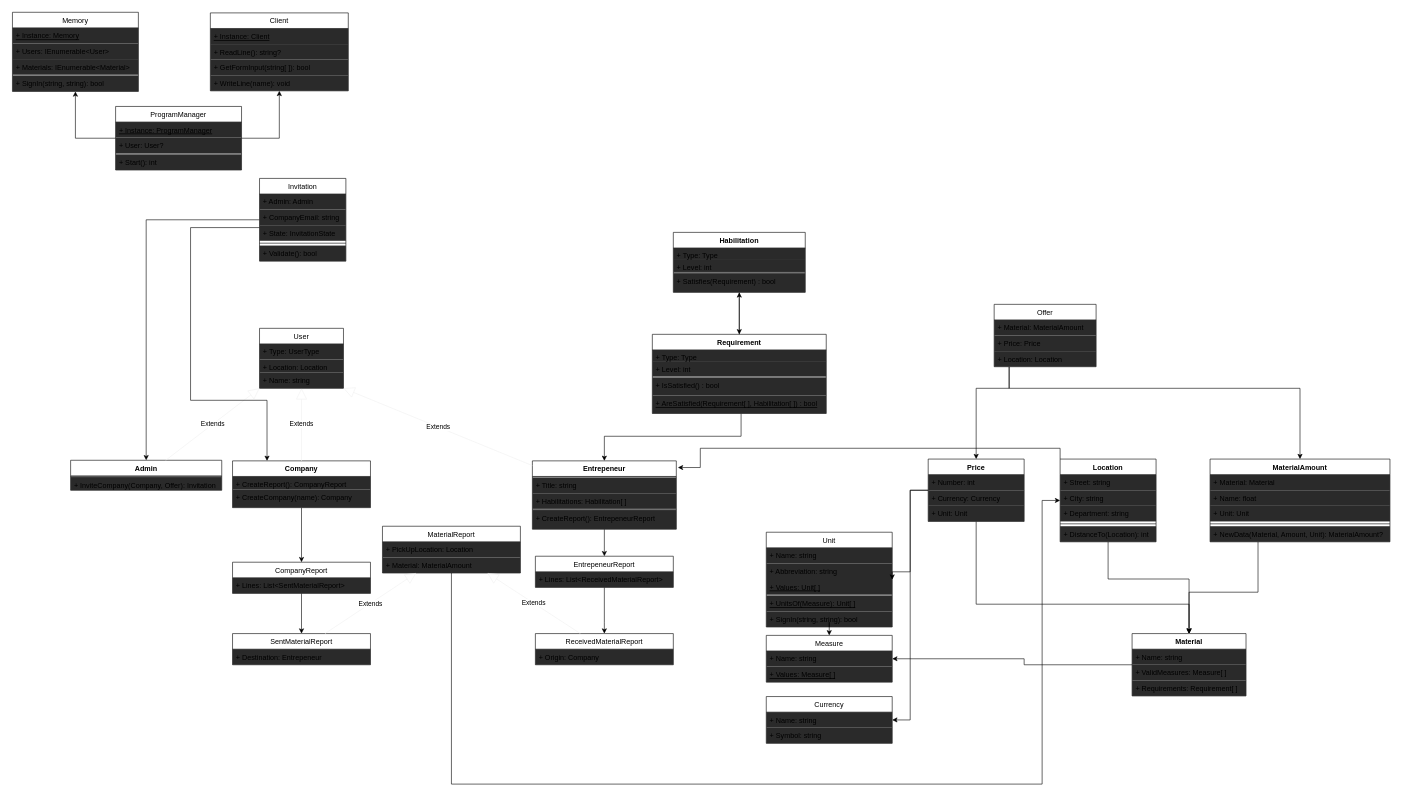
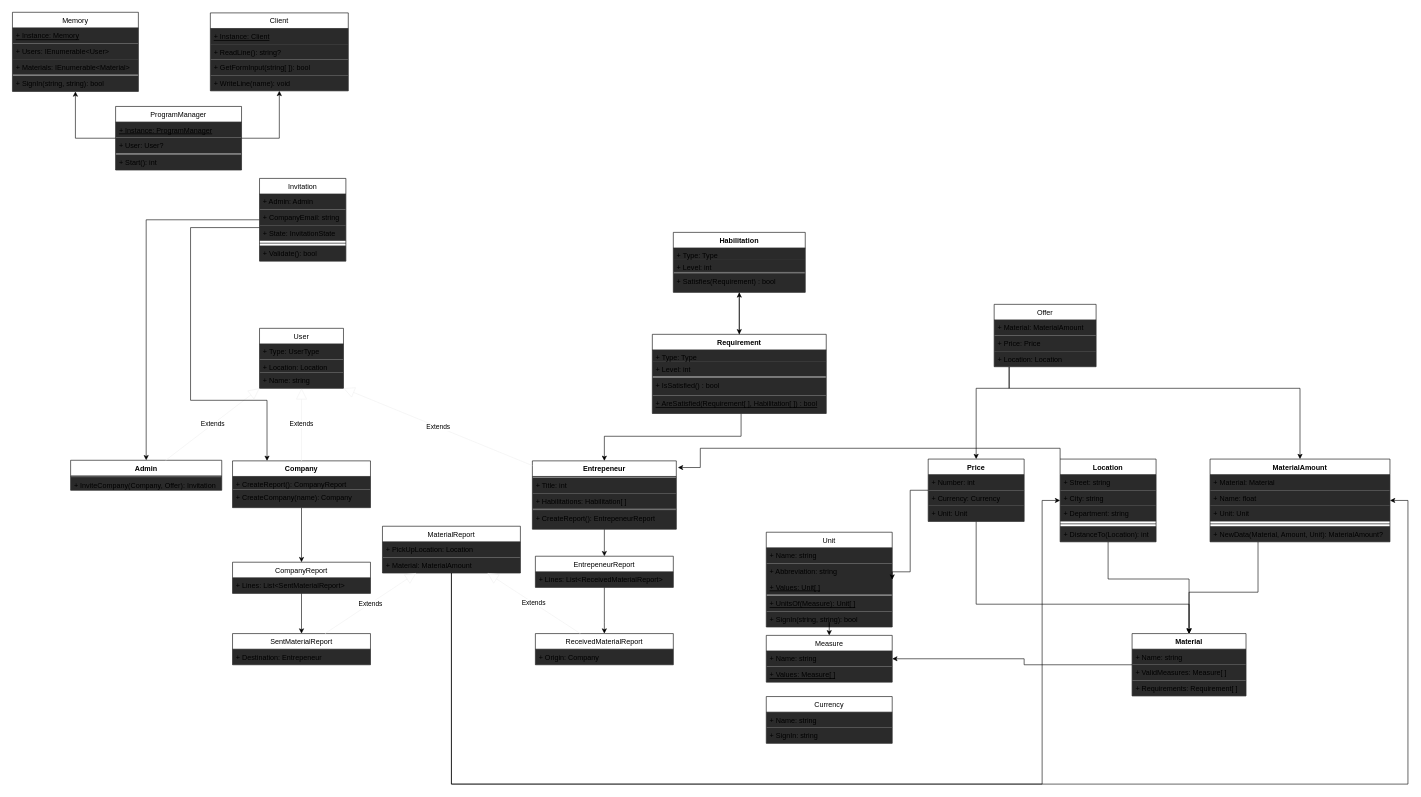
node "+ Title: string": label "+ Title: string" -> "+ Title: int"
edge "MaterialReport" -> "MaterialAmount": added
edge "Price" -> "Currency": removed
node "+ Symbol: string": label "+ Symbol: string" -> "+ SignIn: string"
